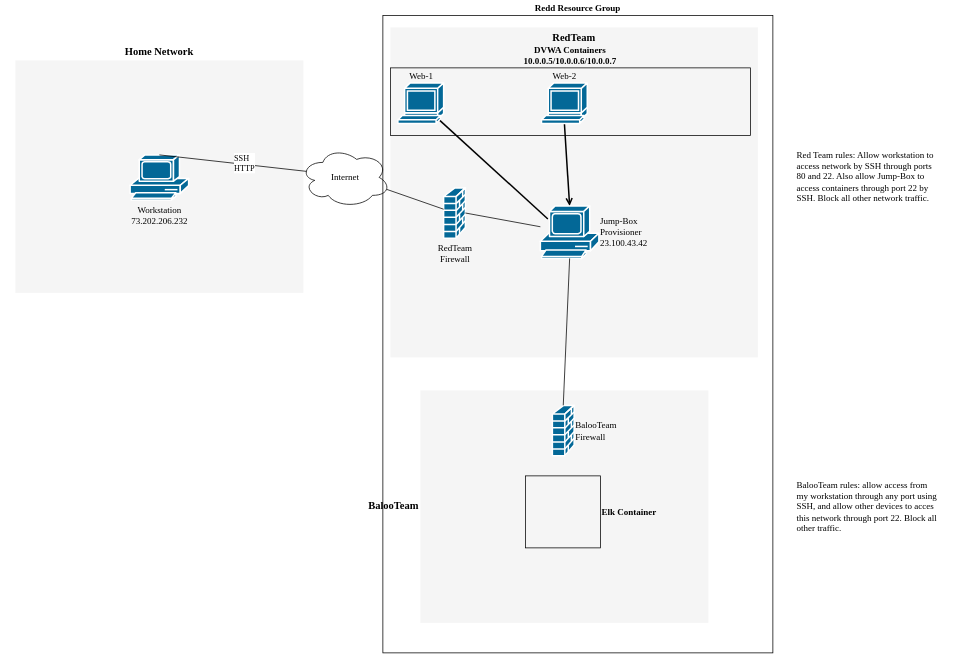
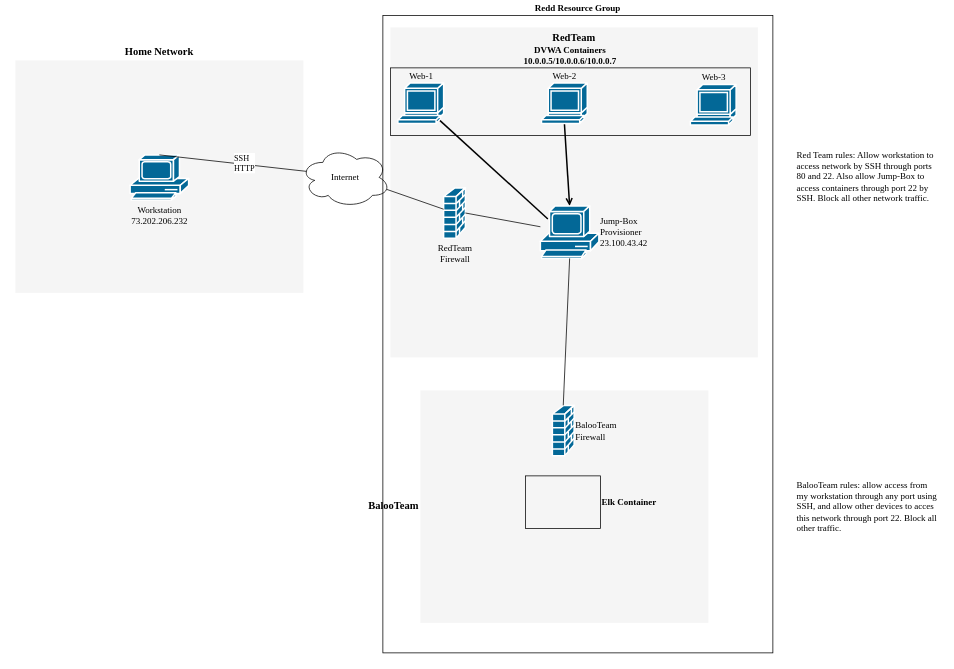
node "Web-3": added
node "Elk Container": size 75x72 -> 75x53
